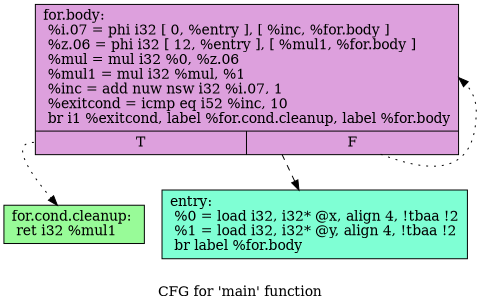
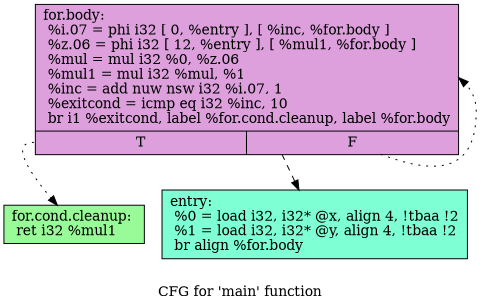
node "for.body:": text "%exitcond = icmp eq i52 %inc, 10" -> "%exitcond = icmp eq i32 %inc, 10"
node "entry:": text "br label %for.body" -> "br align %for.body"
